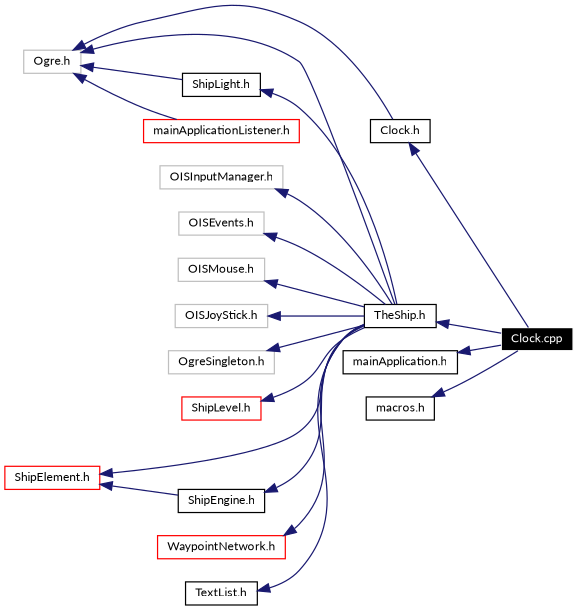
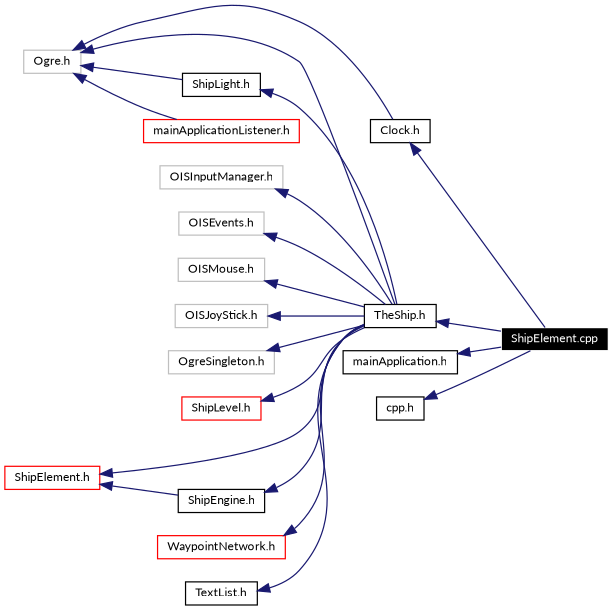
node "Clock.cpp": label "Clock.cpp" -> "ShipElement.cpp"
node "macros.h": label "macros.h" -> "cpp.h"
